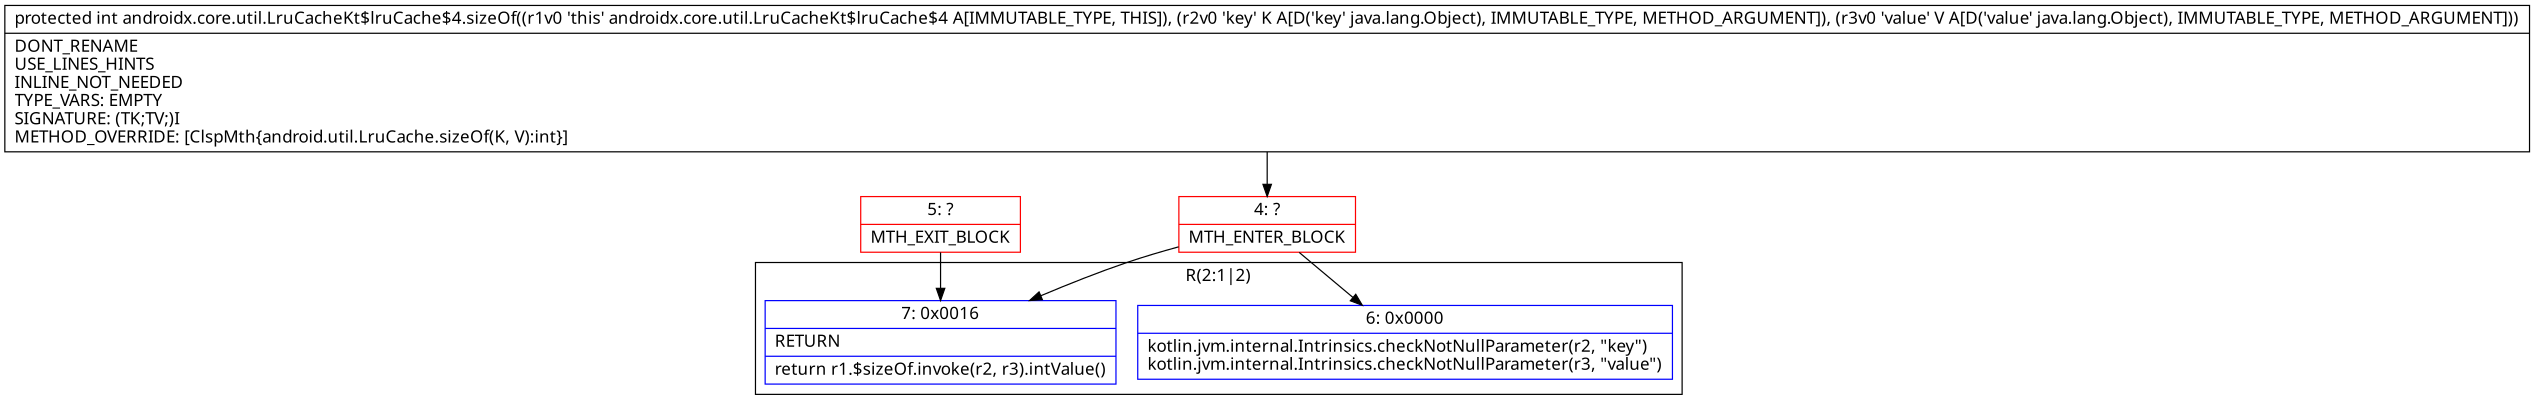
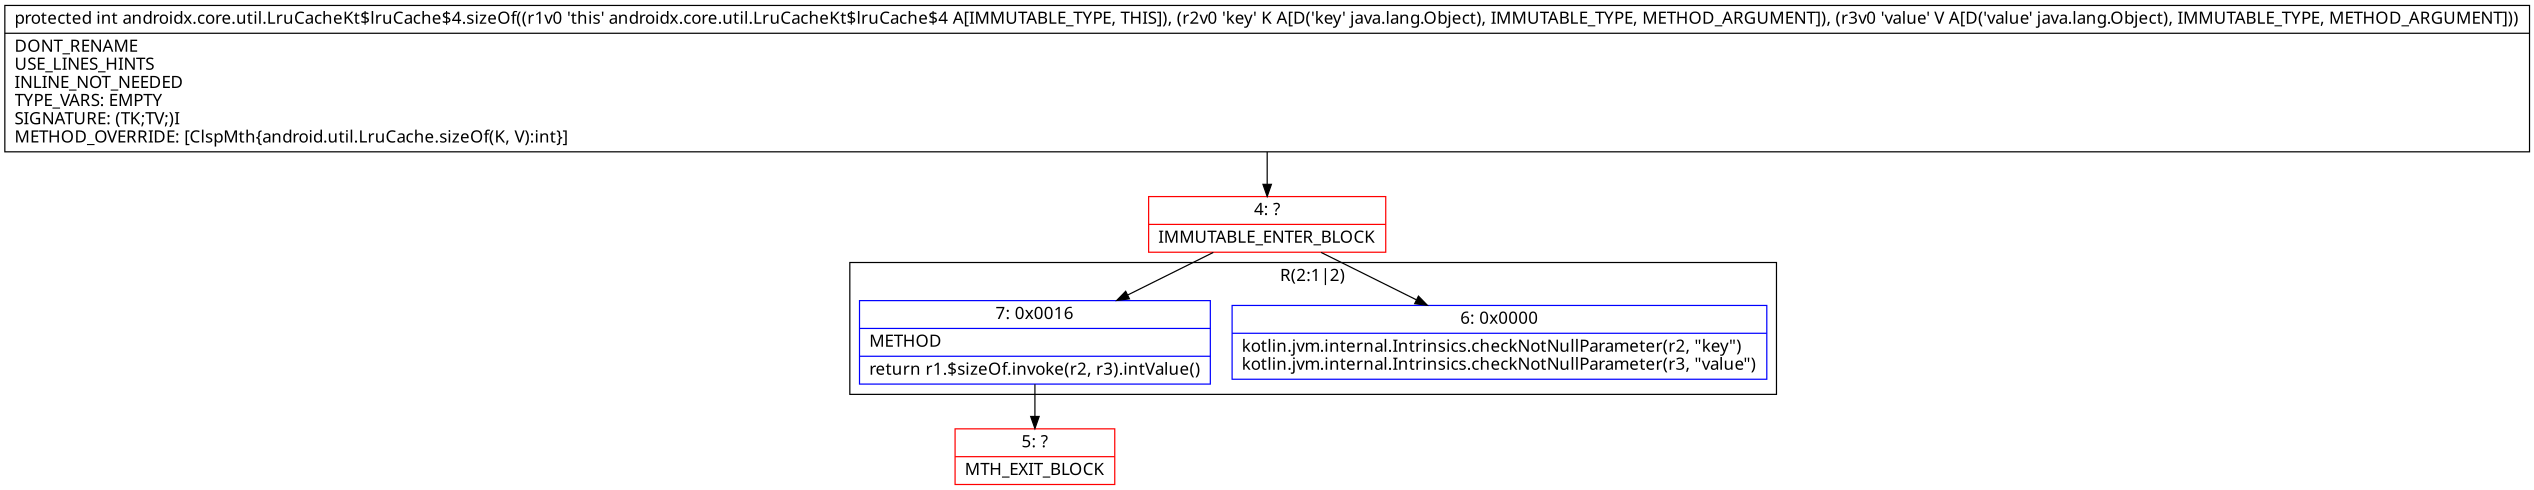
node "4: ?": text "MTH_ENTER_BLOCK" -> "IMMUTABLE_ENTER_BLOCK"
edge "5: ?" -> "7: 0x0016": reversed
node "7: 0x0016": text "RETURN" -> "METHOD"
